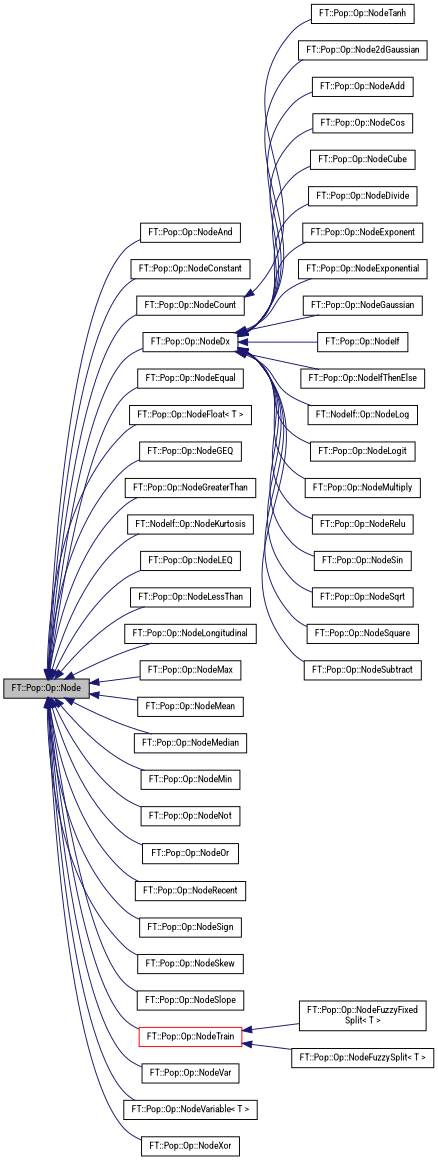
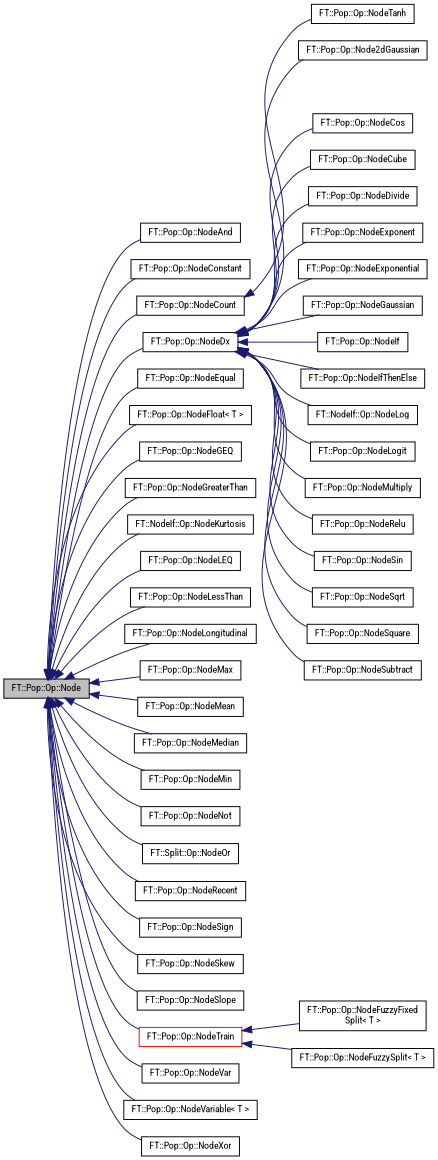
node "FT::Pop::Op::NodeAdd": removed
node "FT::Pop::Op::NodeOr": label "FT::Pop::Op::NodeOr" -> "FT::Split::Op::NodeOr"
